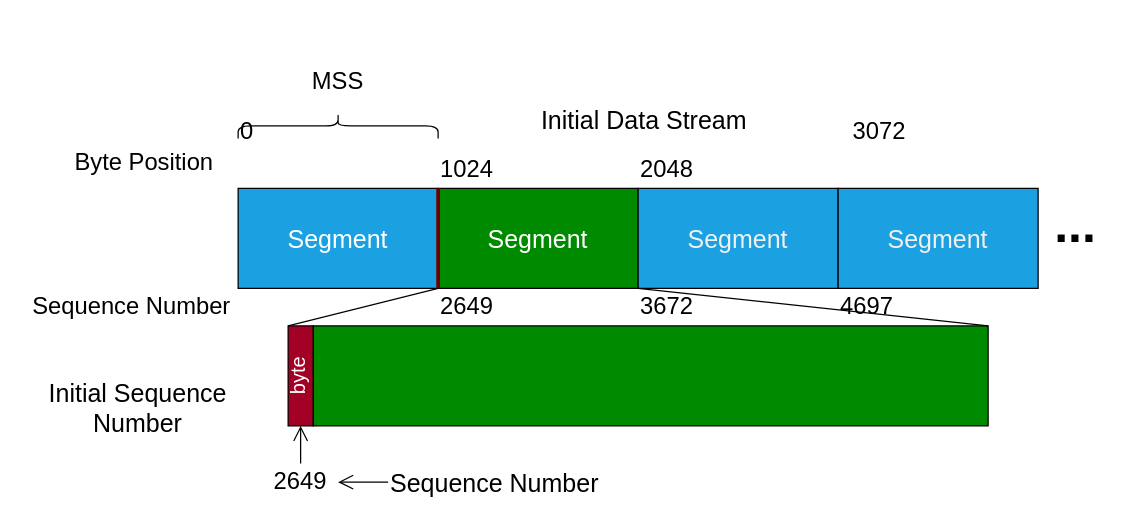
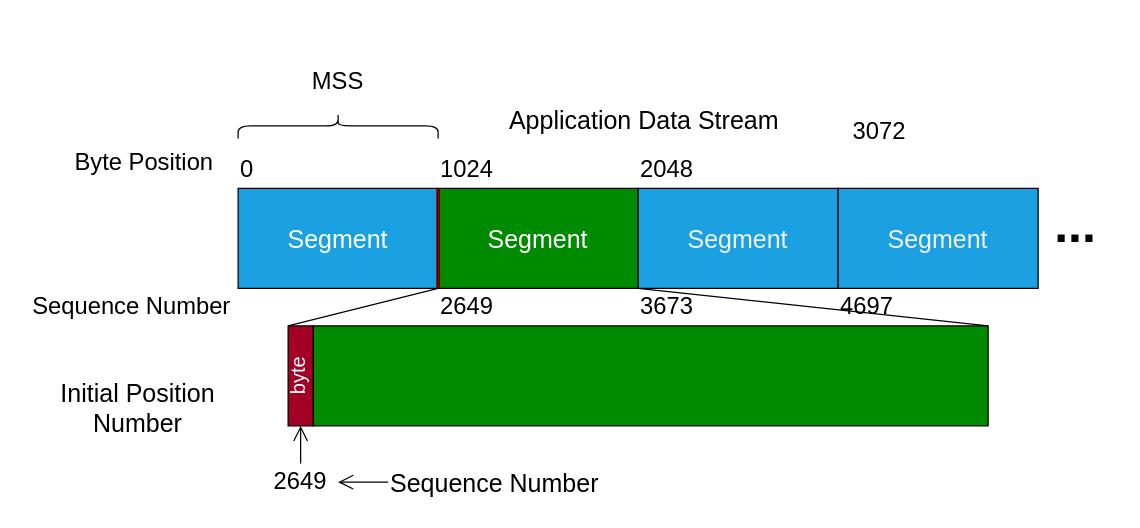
node "Initial Data Stream": label "Initial Data Stream" -> "Application Data Stream"
node "0": moved (276, 132) -> (276, 169)
node "3672": label "3672" -> "3673"
node "Initial Sequence Number": label "Initial Sequence Number" -> "Initial Position Number"
